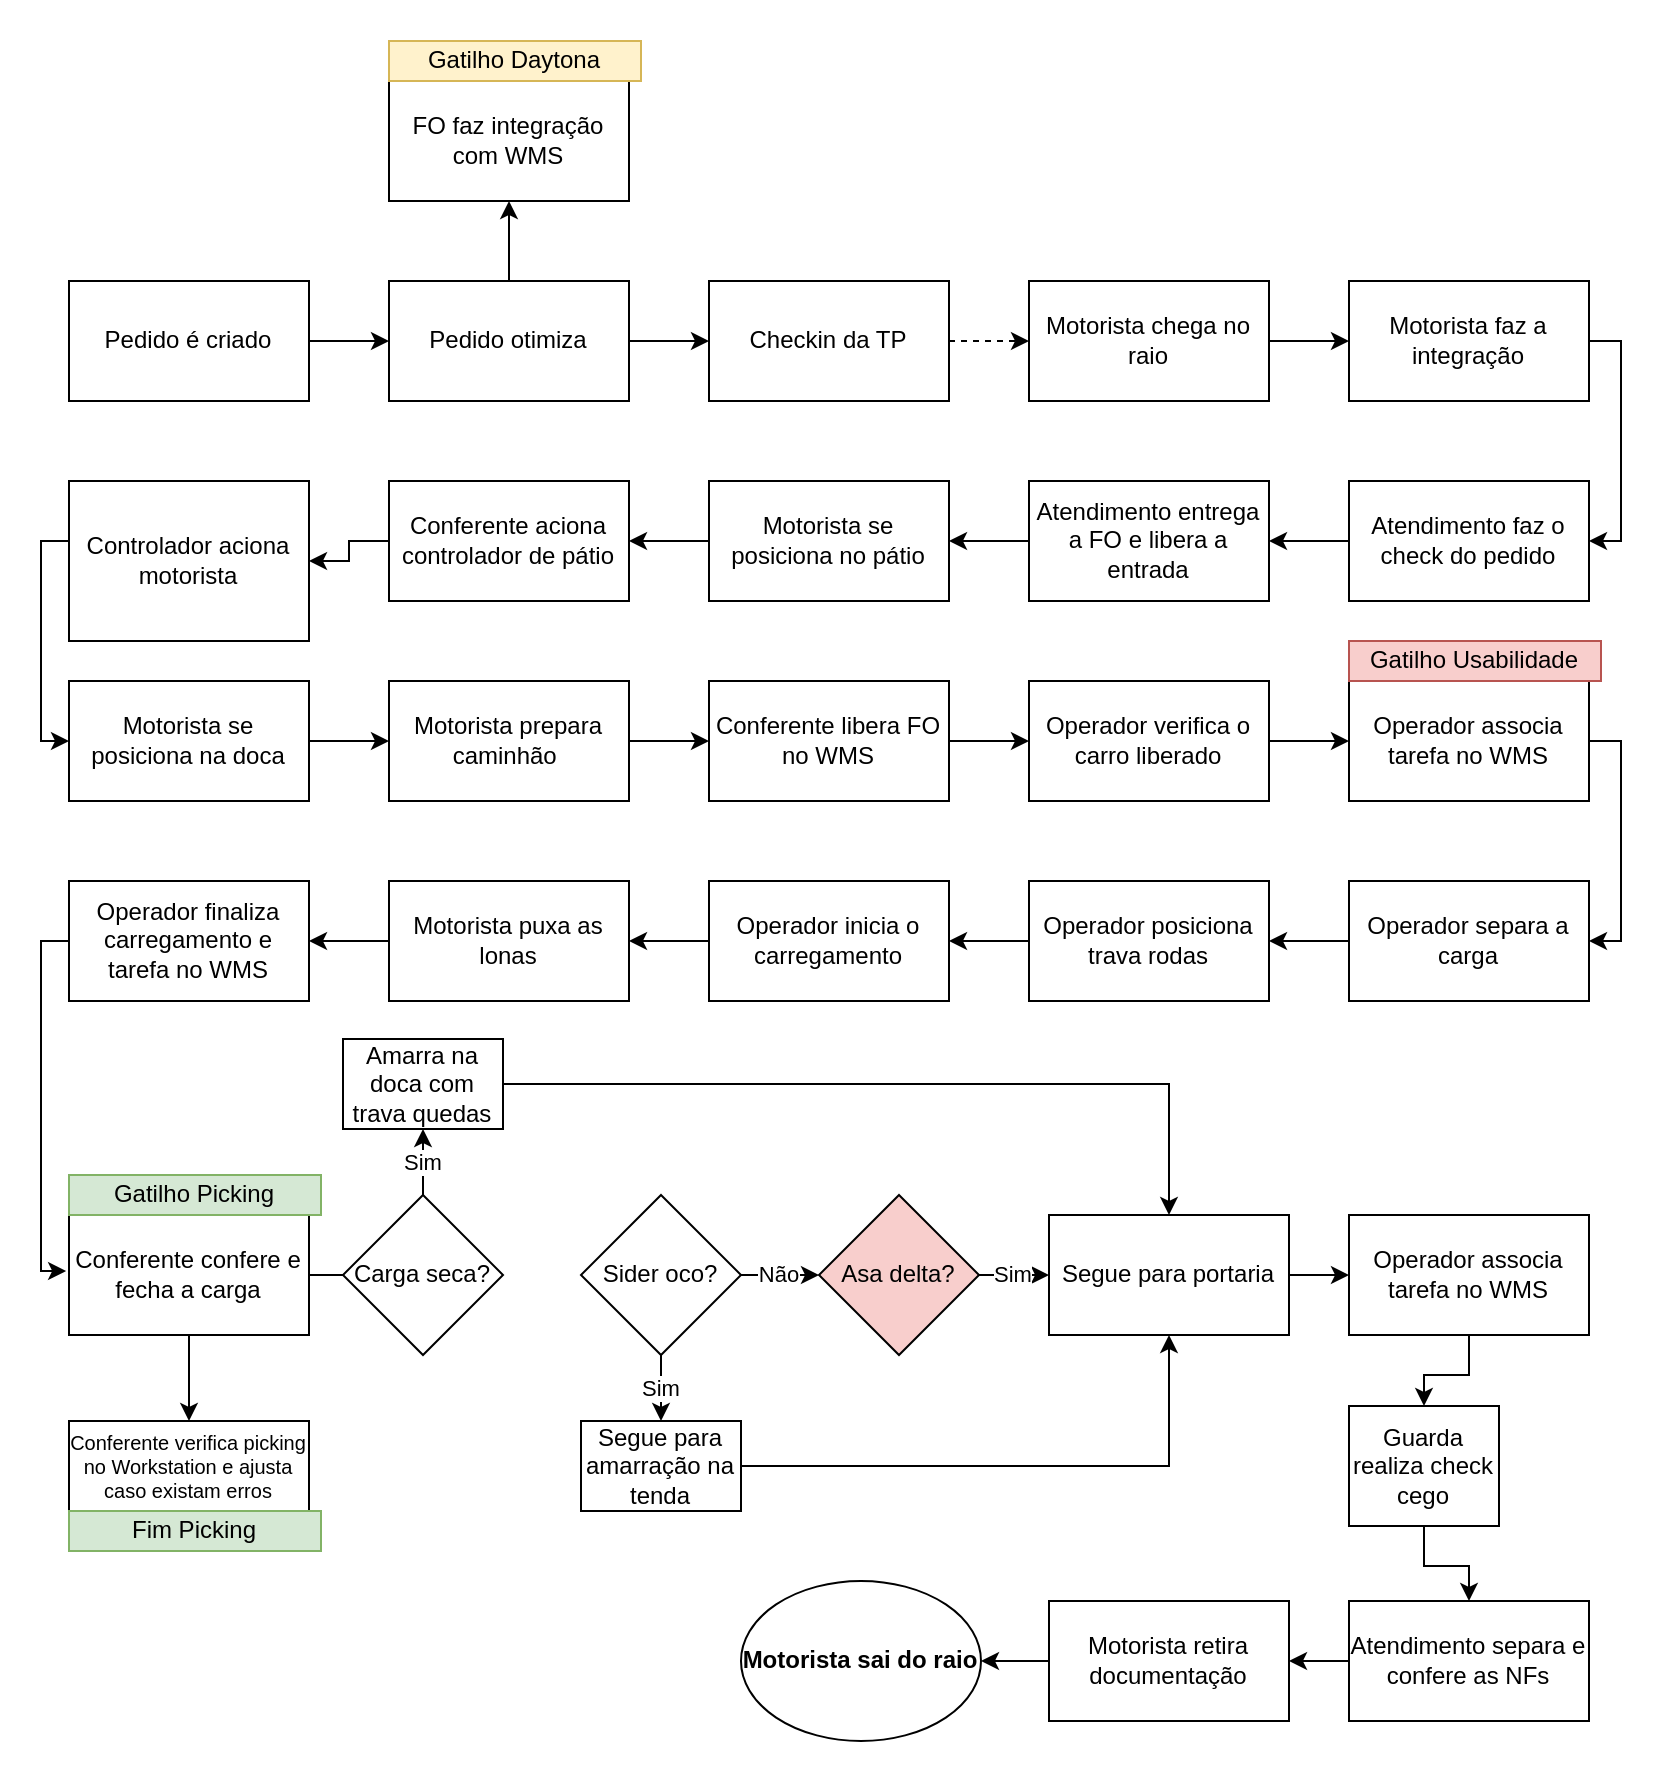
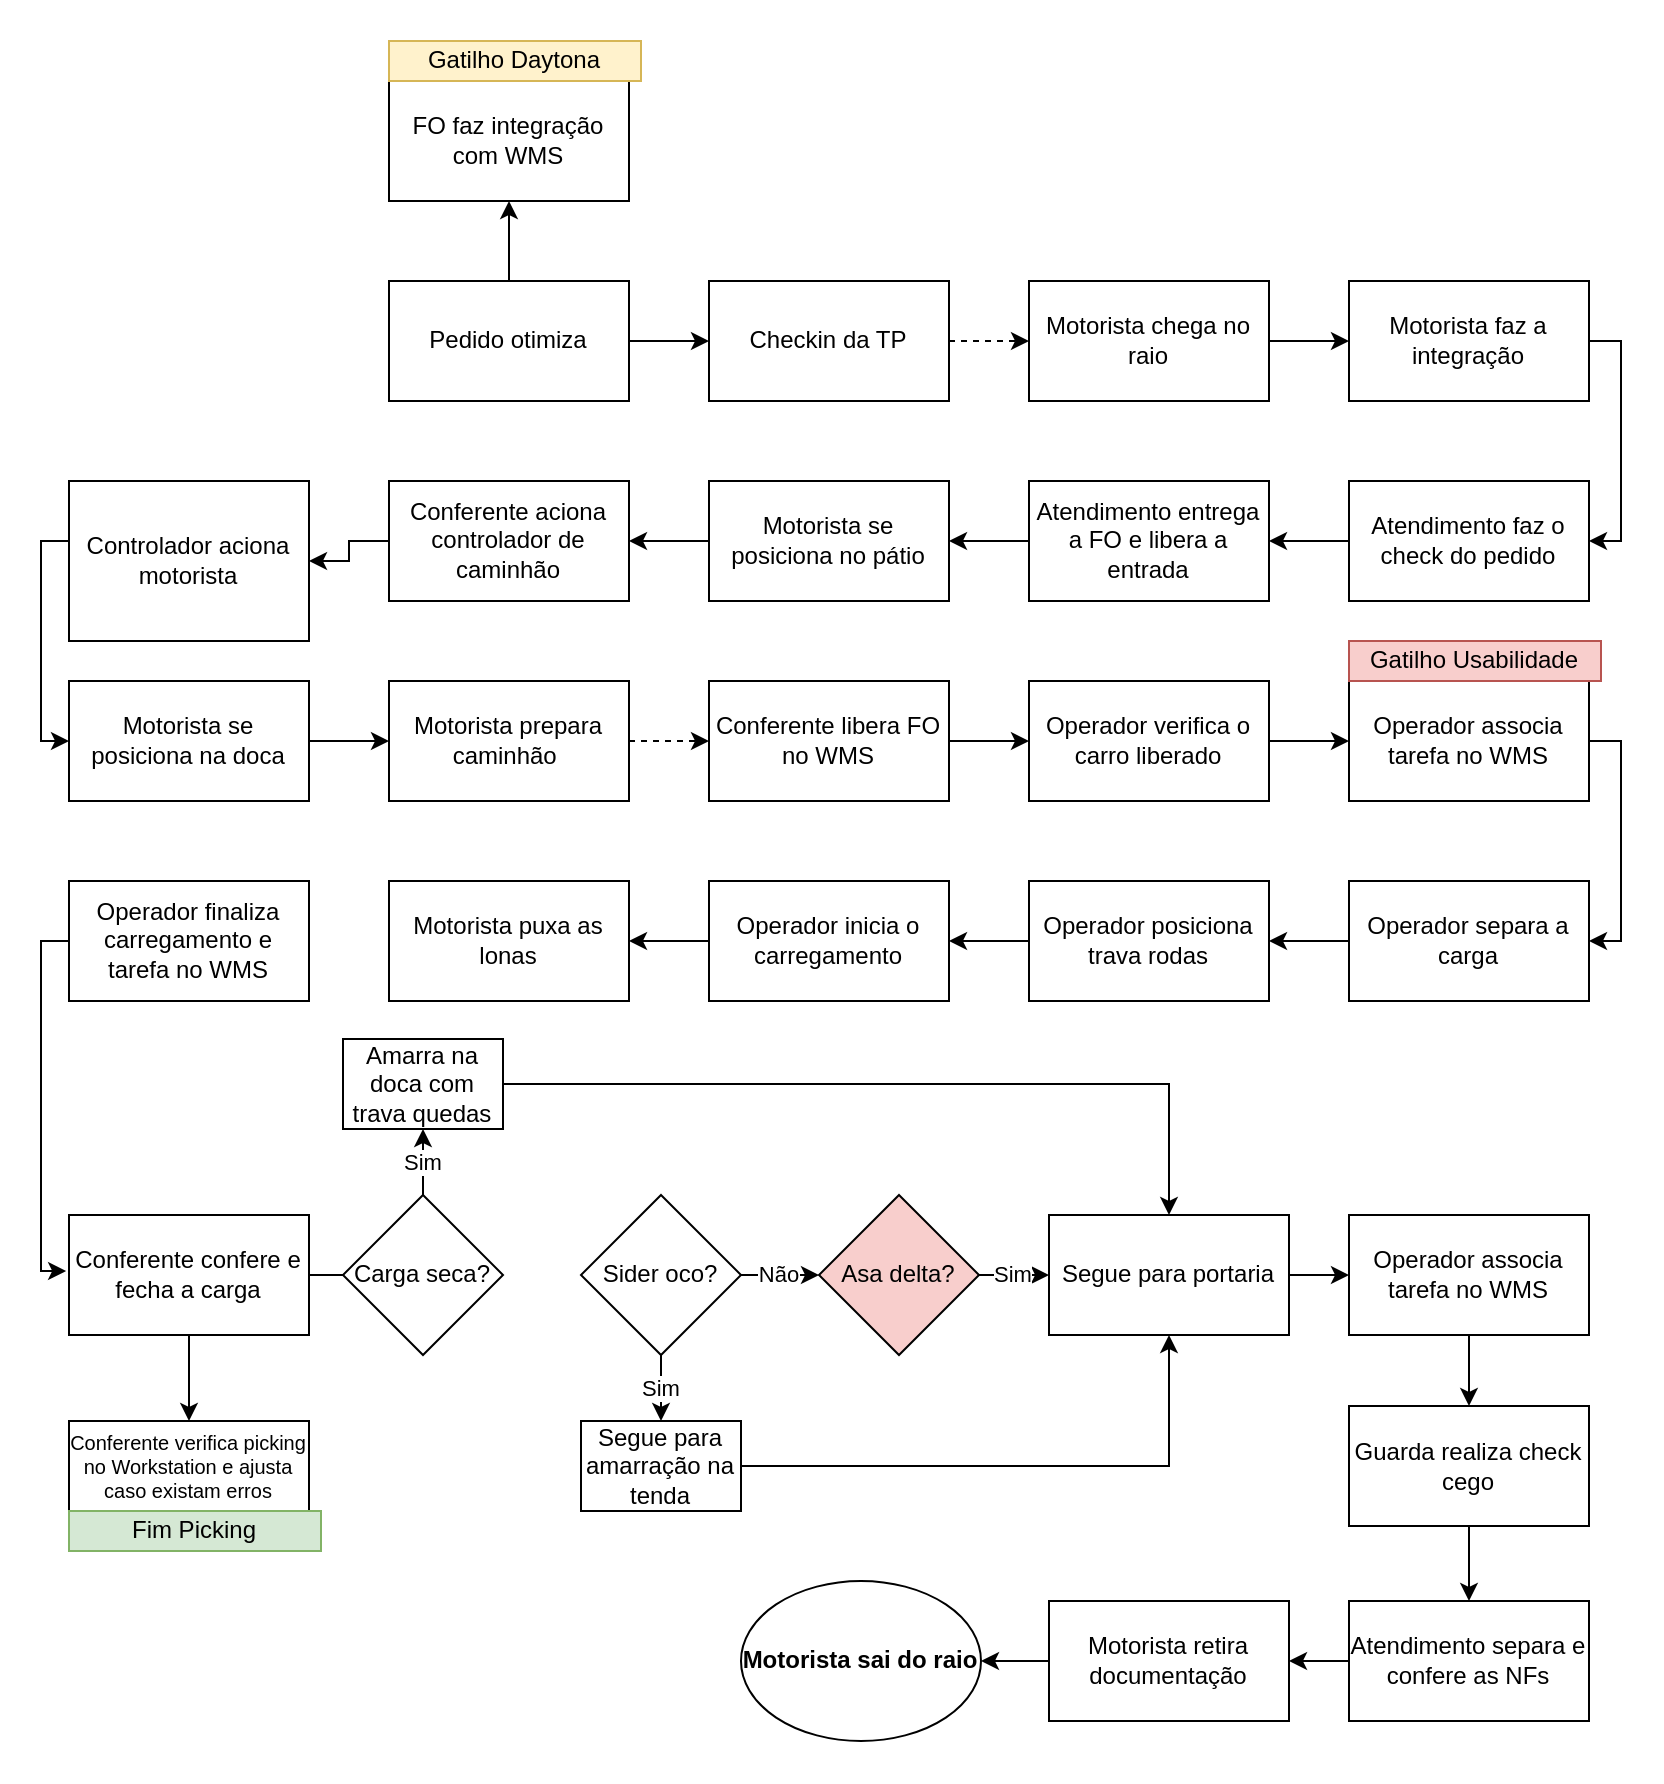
node "Pedido é criado": removed
edge "Pedido é criado" -> "Pedido otimiza": removed
node "Conferente aciona controlador de pátio": label "Conferente aciona controlador de pátio" -> "Conferente aciona controlador de caminhão"
edge "Motorista prepara caminhão" -> "Conferente libera FO no WMS": style solid -> dashed
edge "Motorista puxa as lonas" -> "Operador finaliza carregamento e tarefa no WMS": removed
node "Gatilho Picking": removed
node "Guarda realiza check cego": size 150x120 -> 240x120
